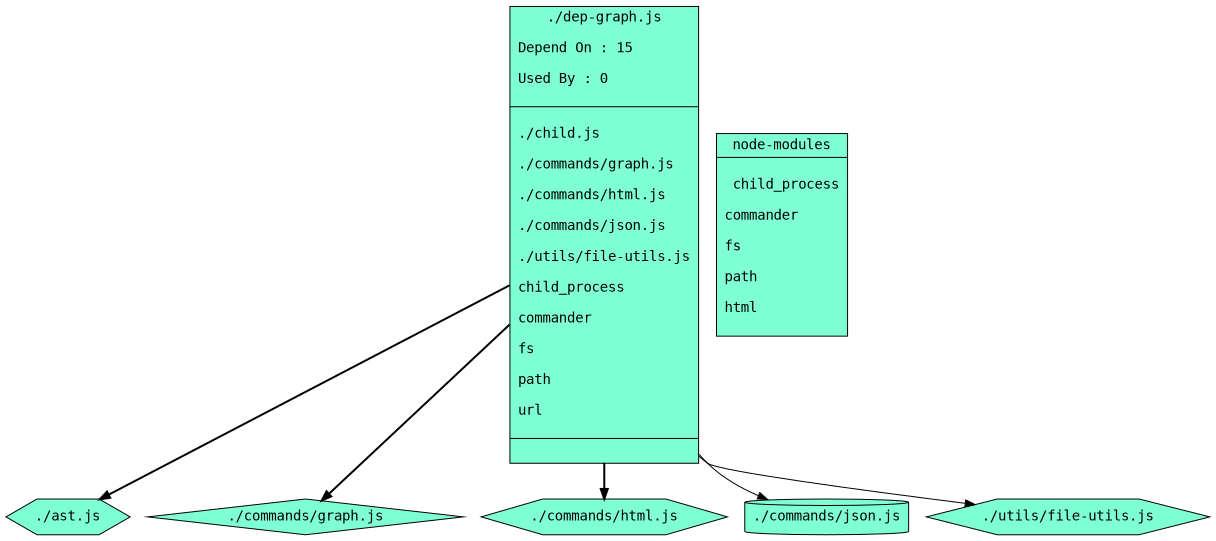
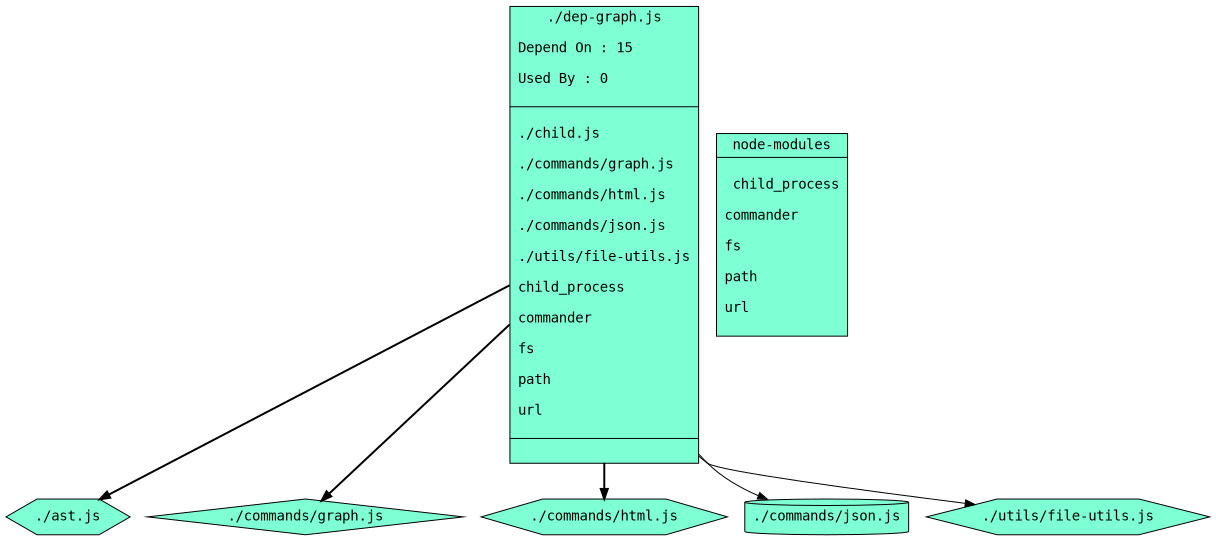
node "node-modules": text "html" -> "url"
